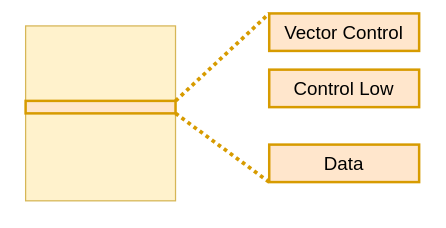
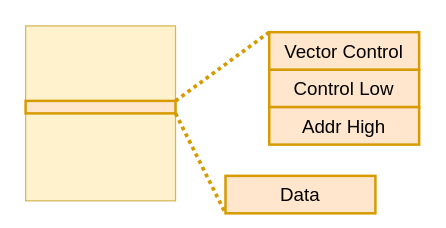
node "Vector Control": moved (344, 32) -> (344, 51)
node "Addr High": added
node "Data": moved (344, 163) -> (301, 194)
